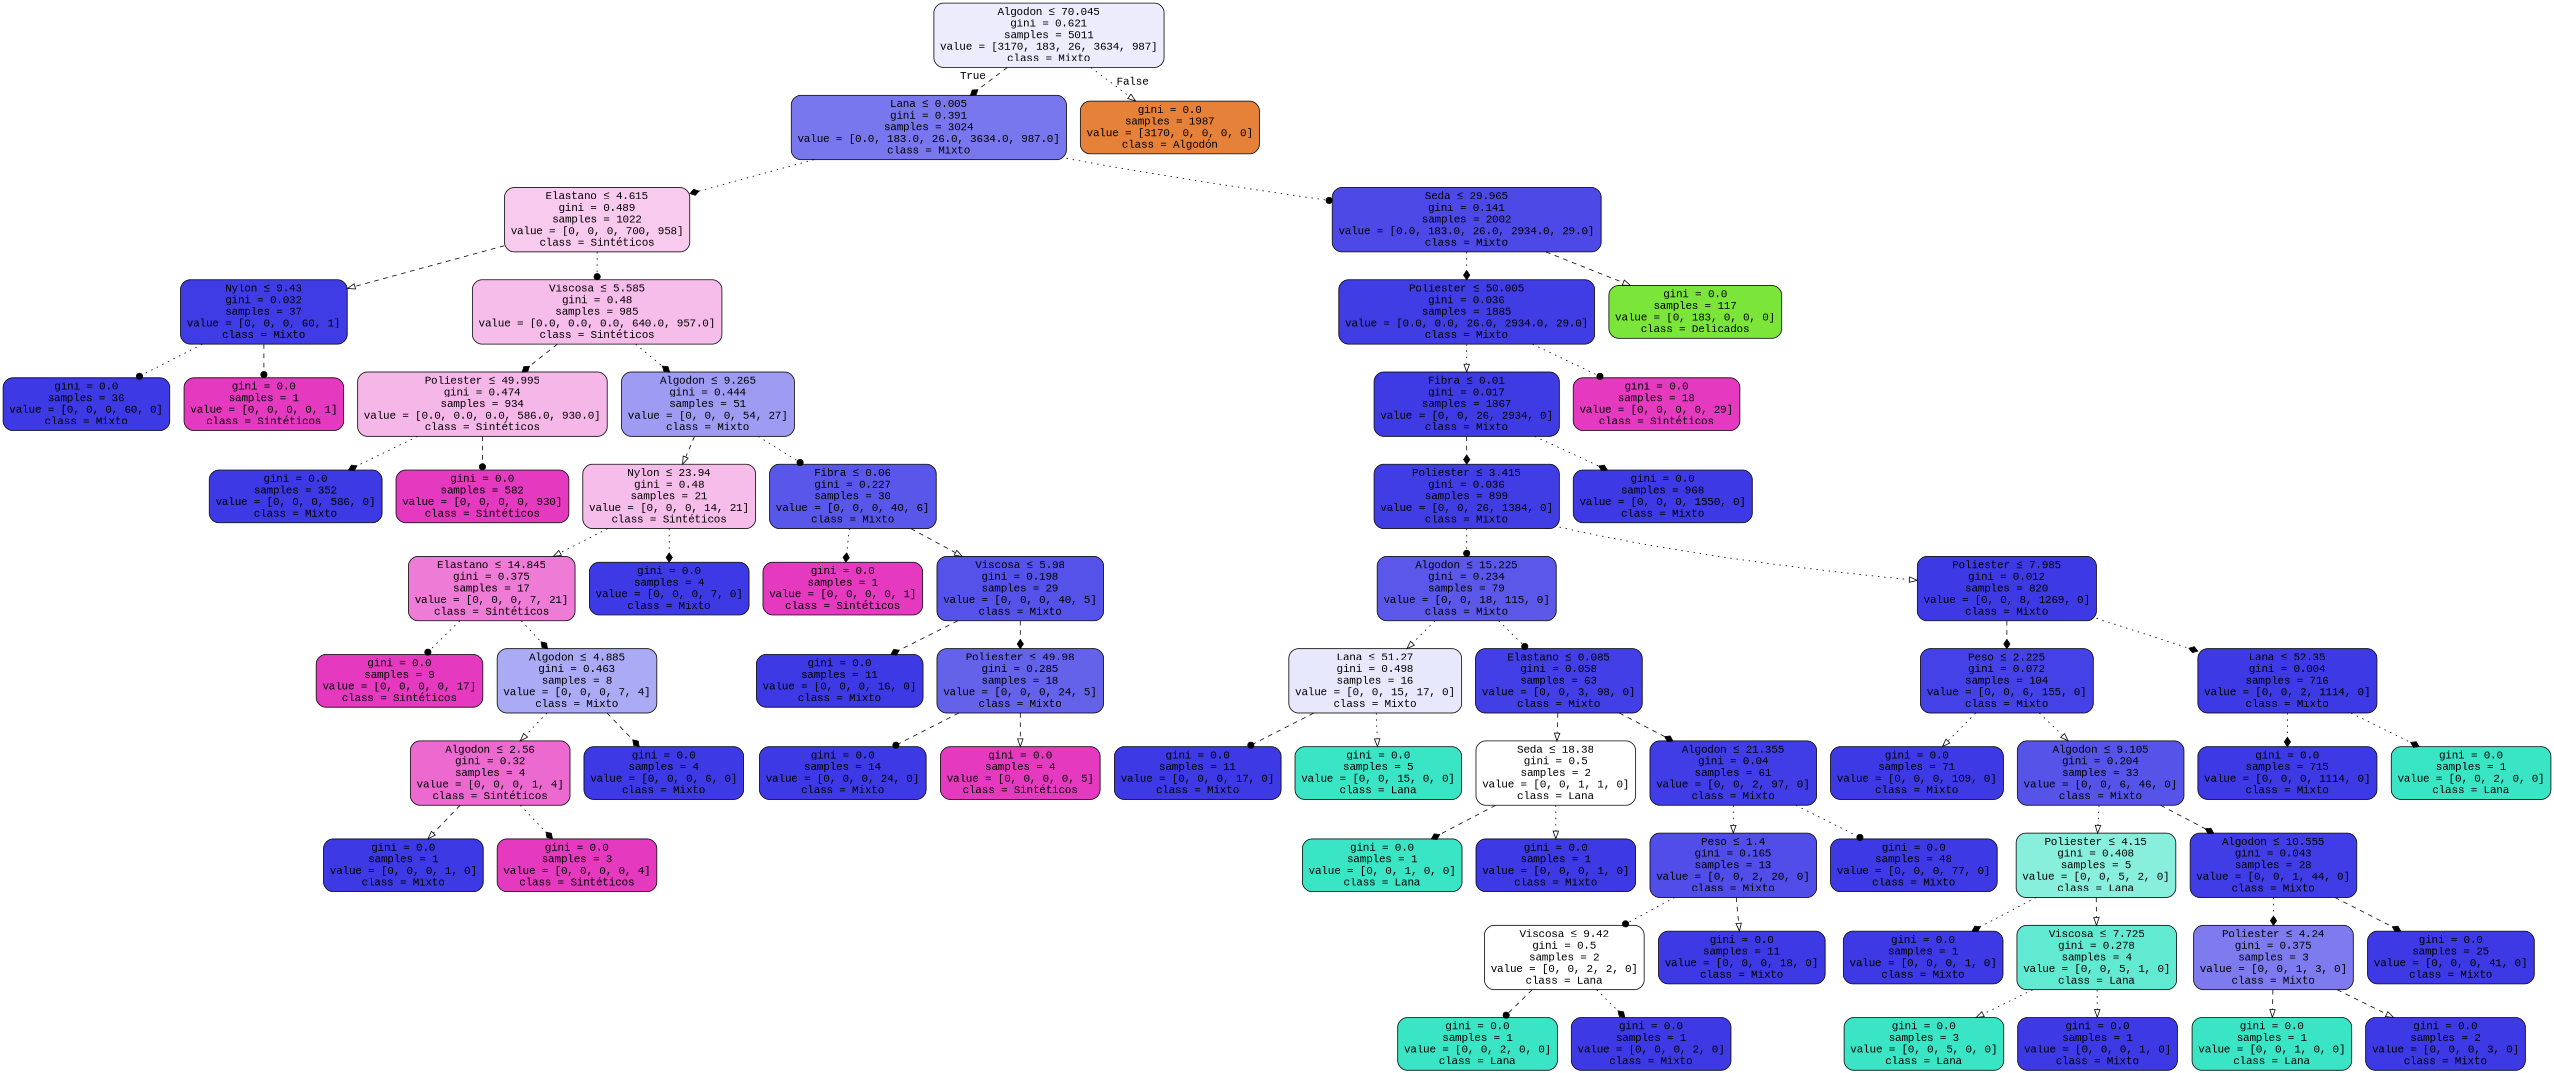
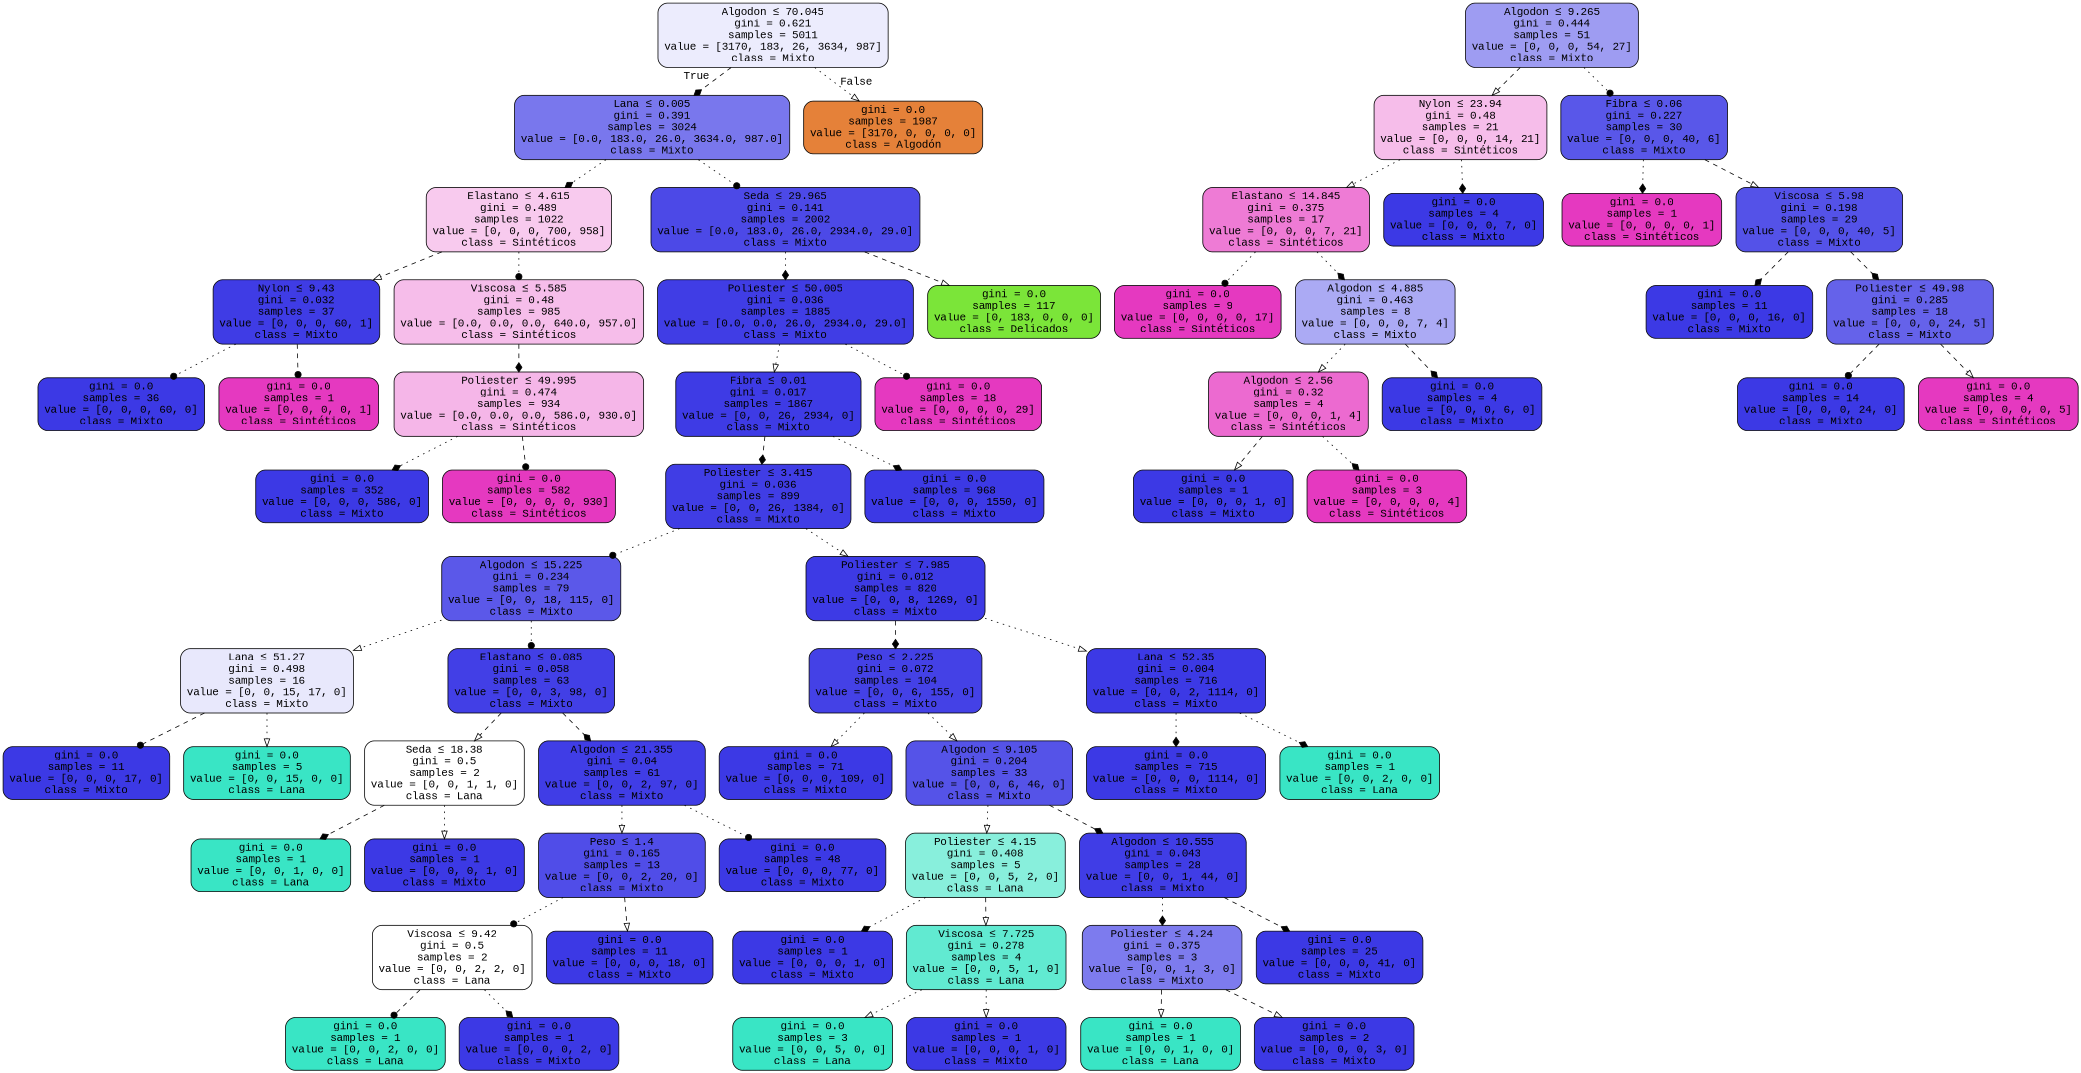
edge "Viscosa ≤ 5.585" -> "Algodon ≤ 9.265": removed
edge "Poliester ≤ 7.985" -> "Lana ≤ 52.35": arrowhead diamond -> onormal
